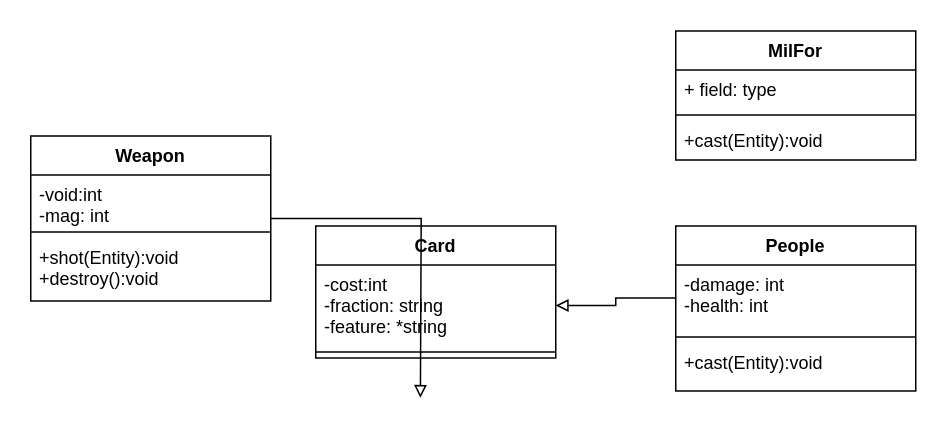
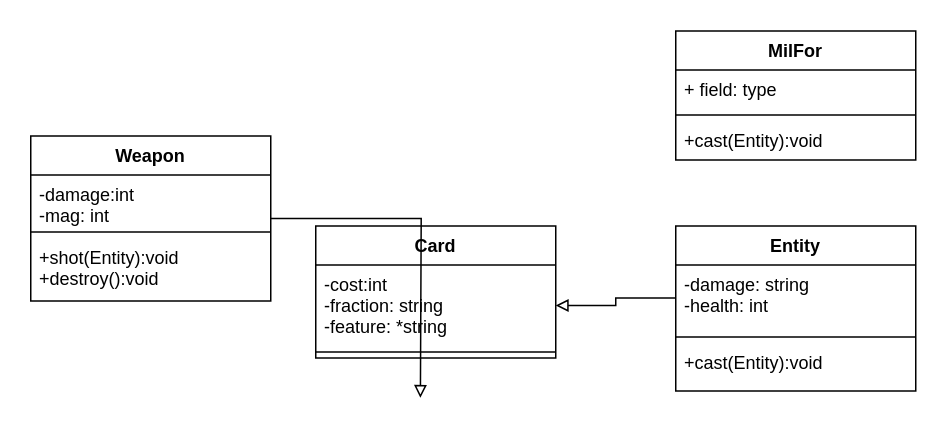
node "-void:int -mag: int": label "-void:int -mag: int" -> "-damage:int -mag: int"
node "People": label "People" -> "Entity"
node "-damage: int -health: int": label "-damage: int -health: int" -> "-damage: string -health: int"
